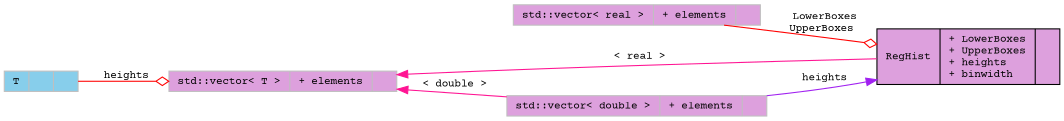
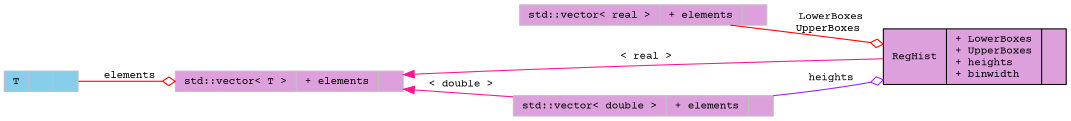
edge "T" -> "std::vector< T >": label " heights" -> " elements"
edge "std::vector< double >" -> "RegHist": arrowhead normal -> odiamond
